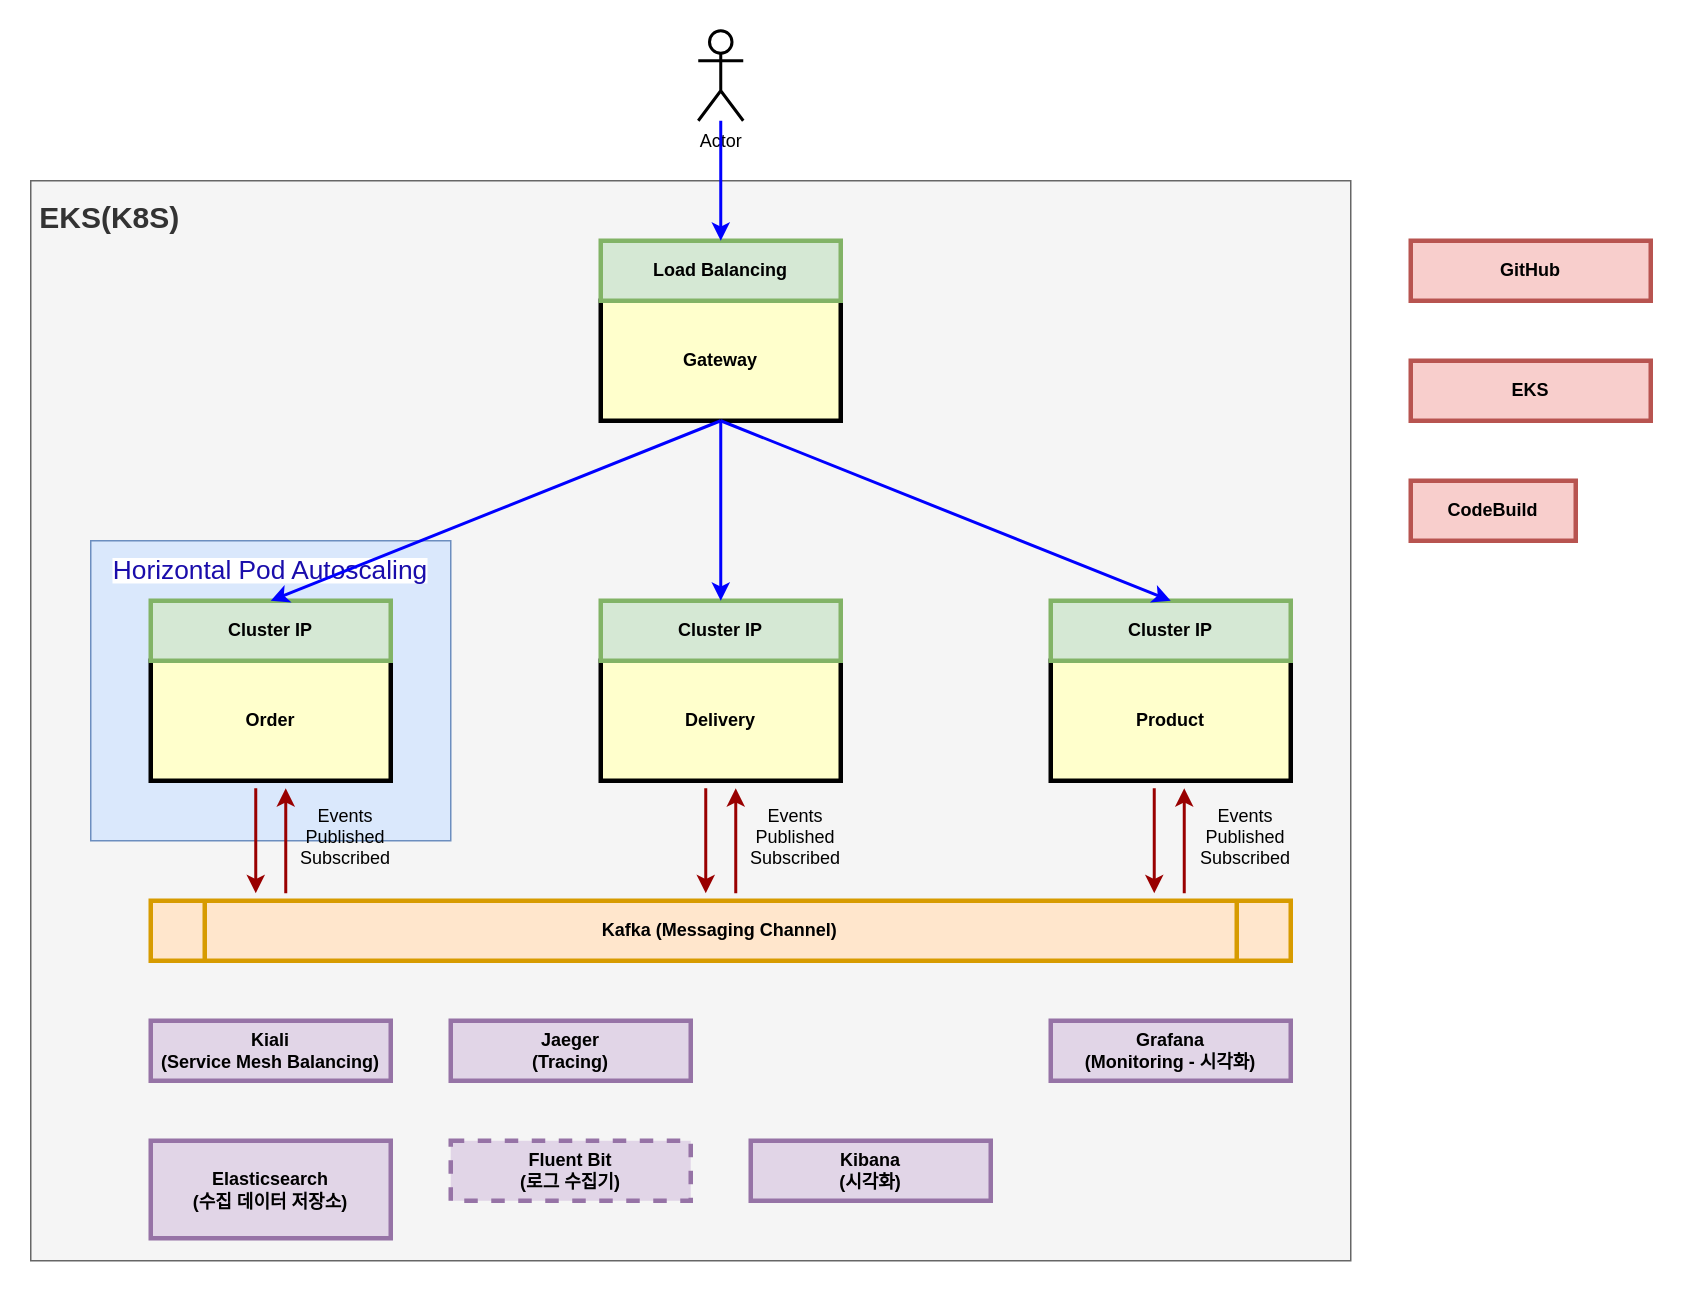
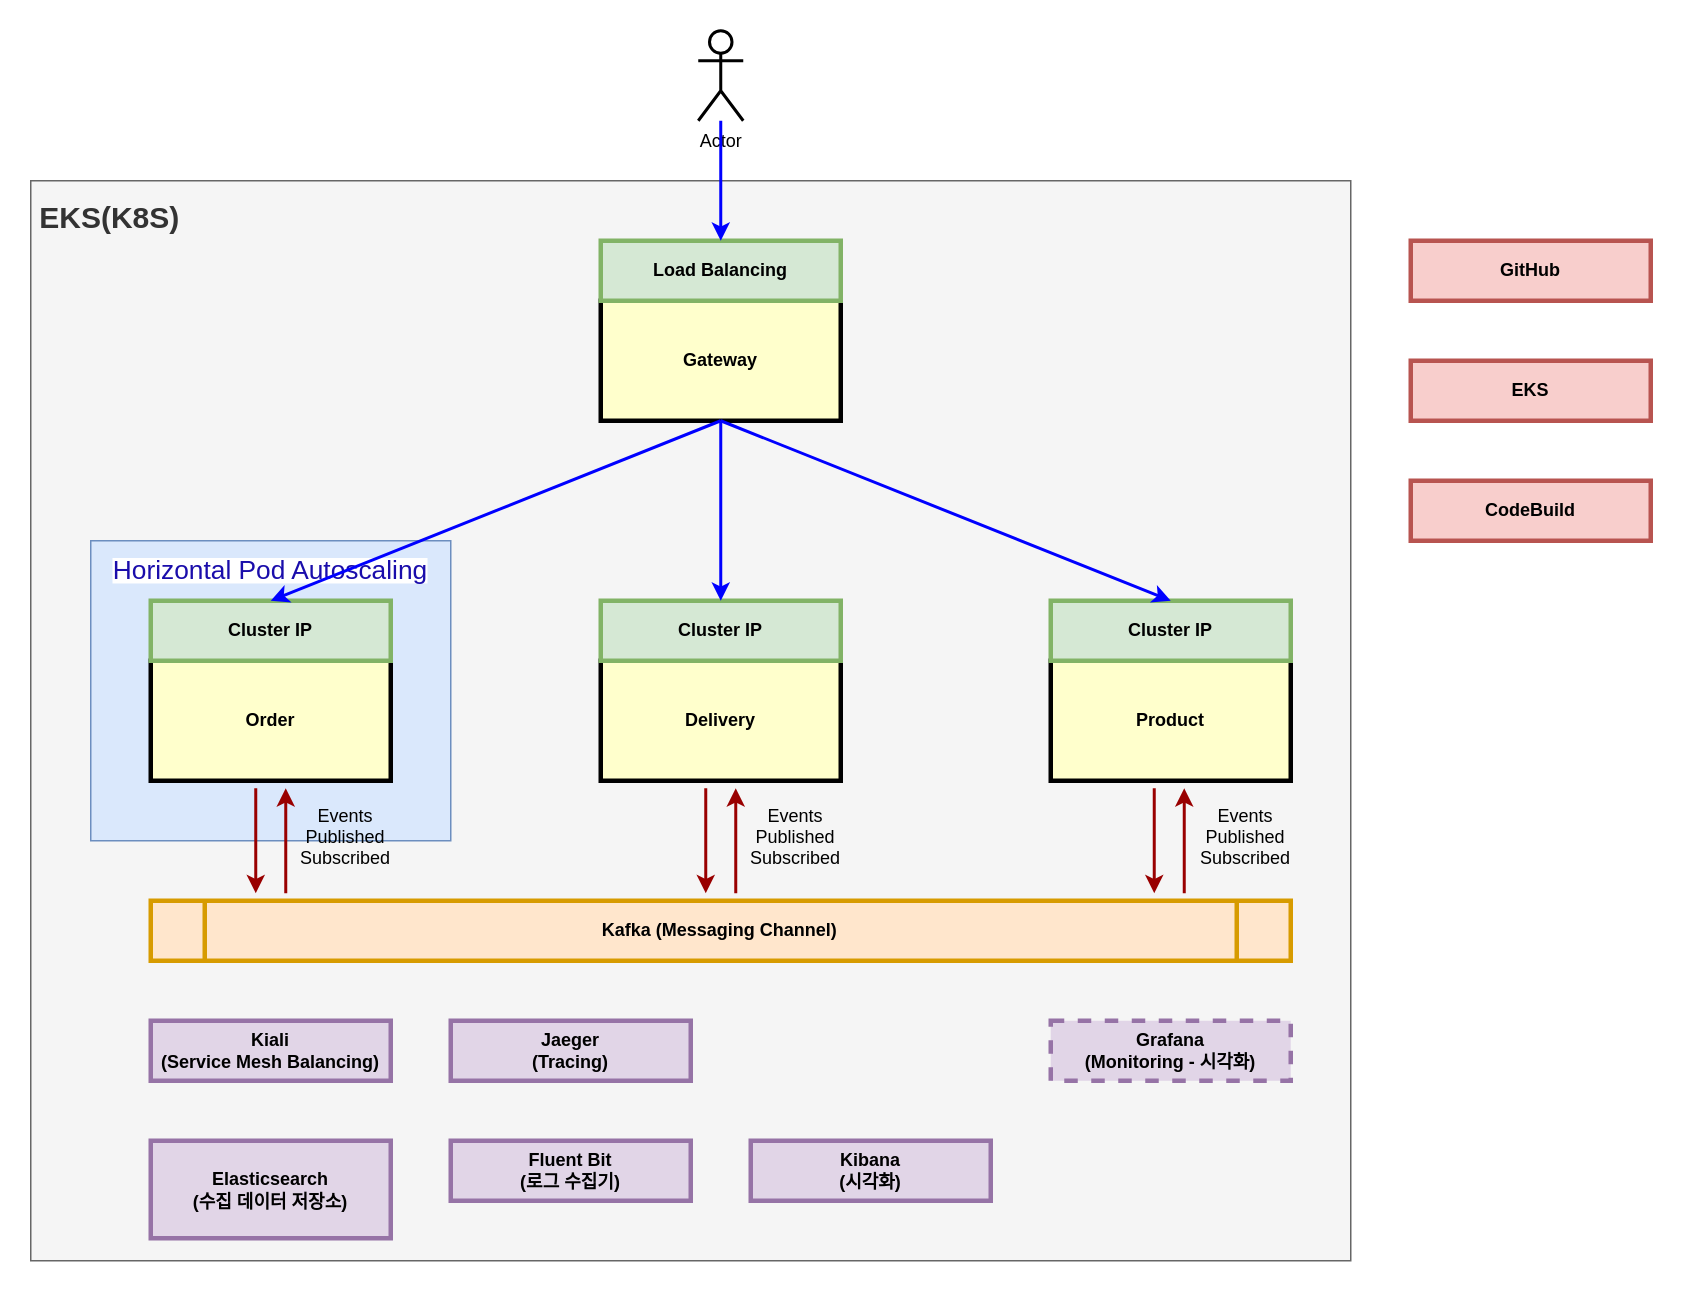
node "CodeBuild": size 165x60 -> 240x60
node "Grafana (Monitoring - 시각화)": style solid -> dashed
node "Fluent Bit (로그 수집기)": style dashed -> solid
